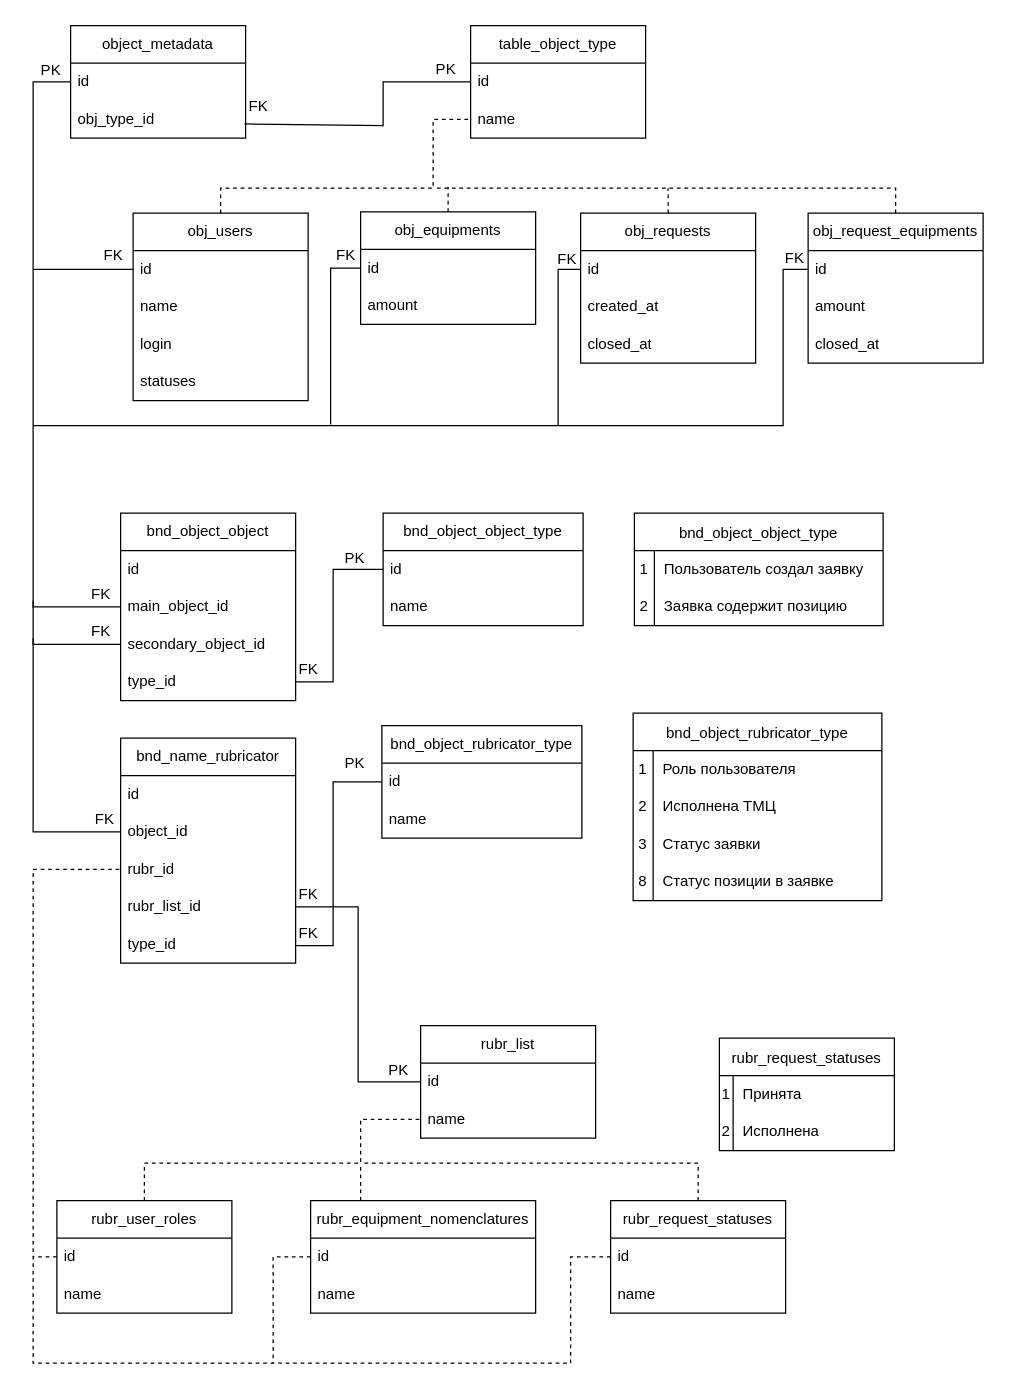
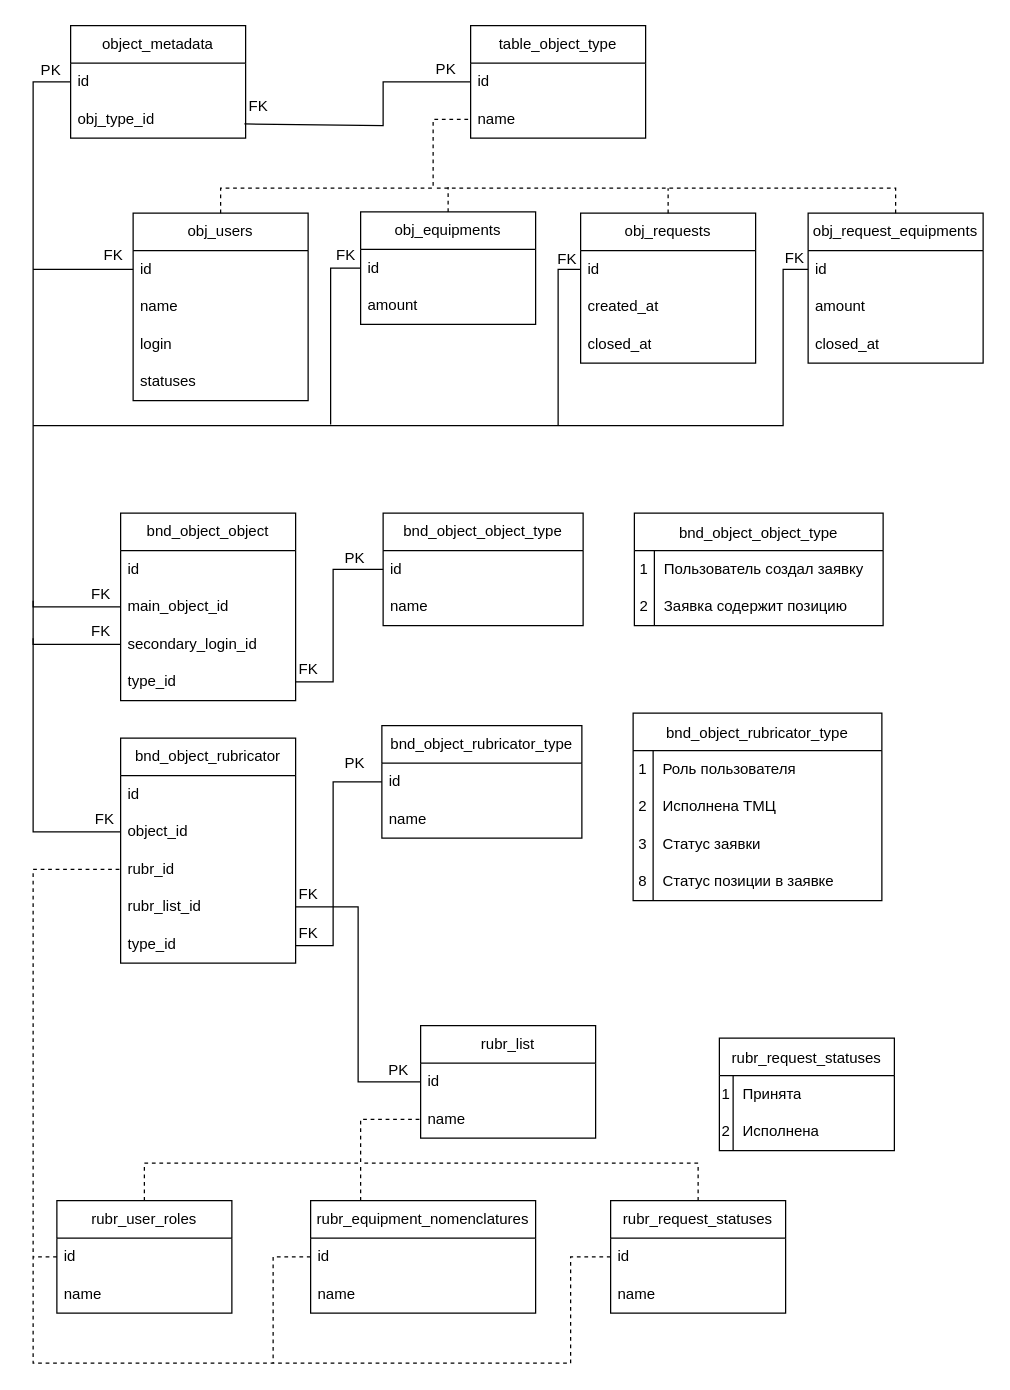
node "secondary_object_id": label "secondary_object_id" -> "secondary_login_id"
node "bnd_name_rubricator": label "bnd_name_rubricator" -> "bnd_object_rubricator"
